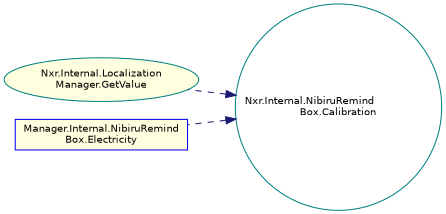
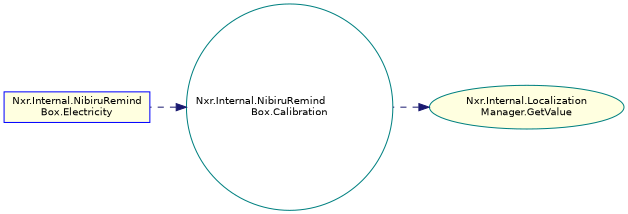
edge "Nxr.Internal.Localization Manager.GetValue" -> "Nxr.Internal.NibiruRemind Box.Calibration": reversed
node "Manager.Internal.NibiruRemind Box.Electricity": label "Manager.Internal.NibiruRemind Box.Electricity" -> "Nxr.Internal.NibiruRemind Box.Electricity"
